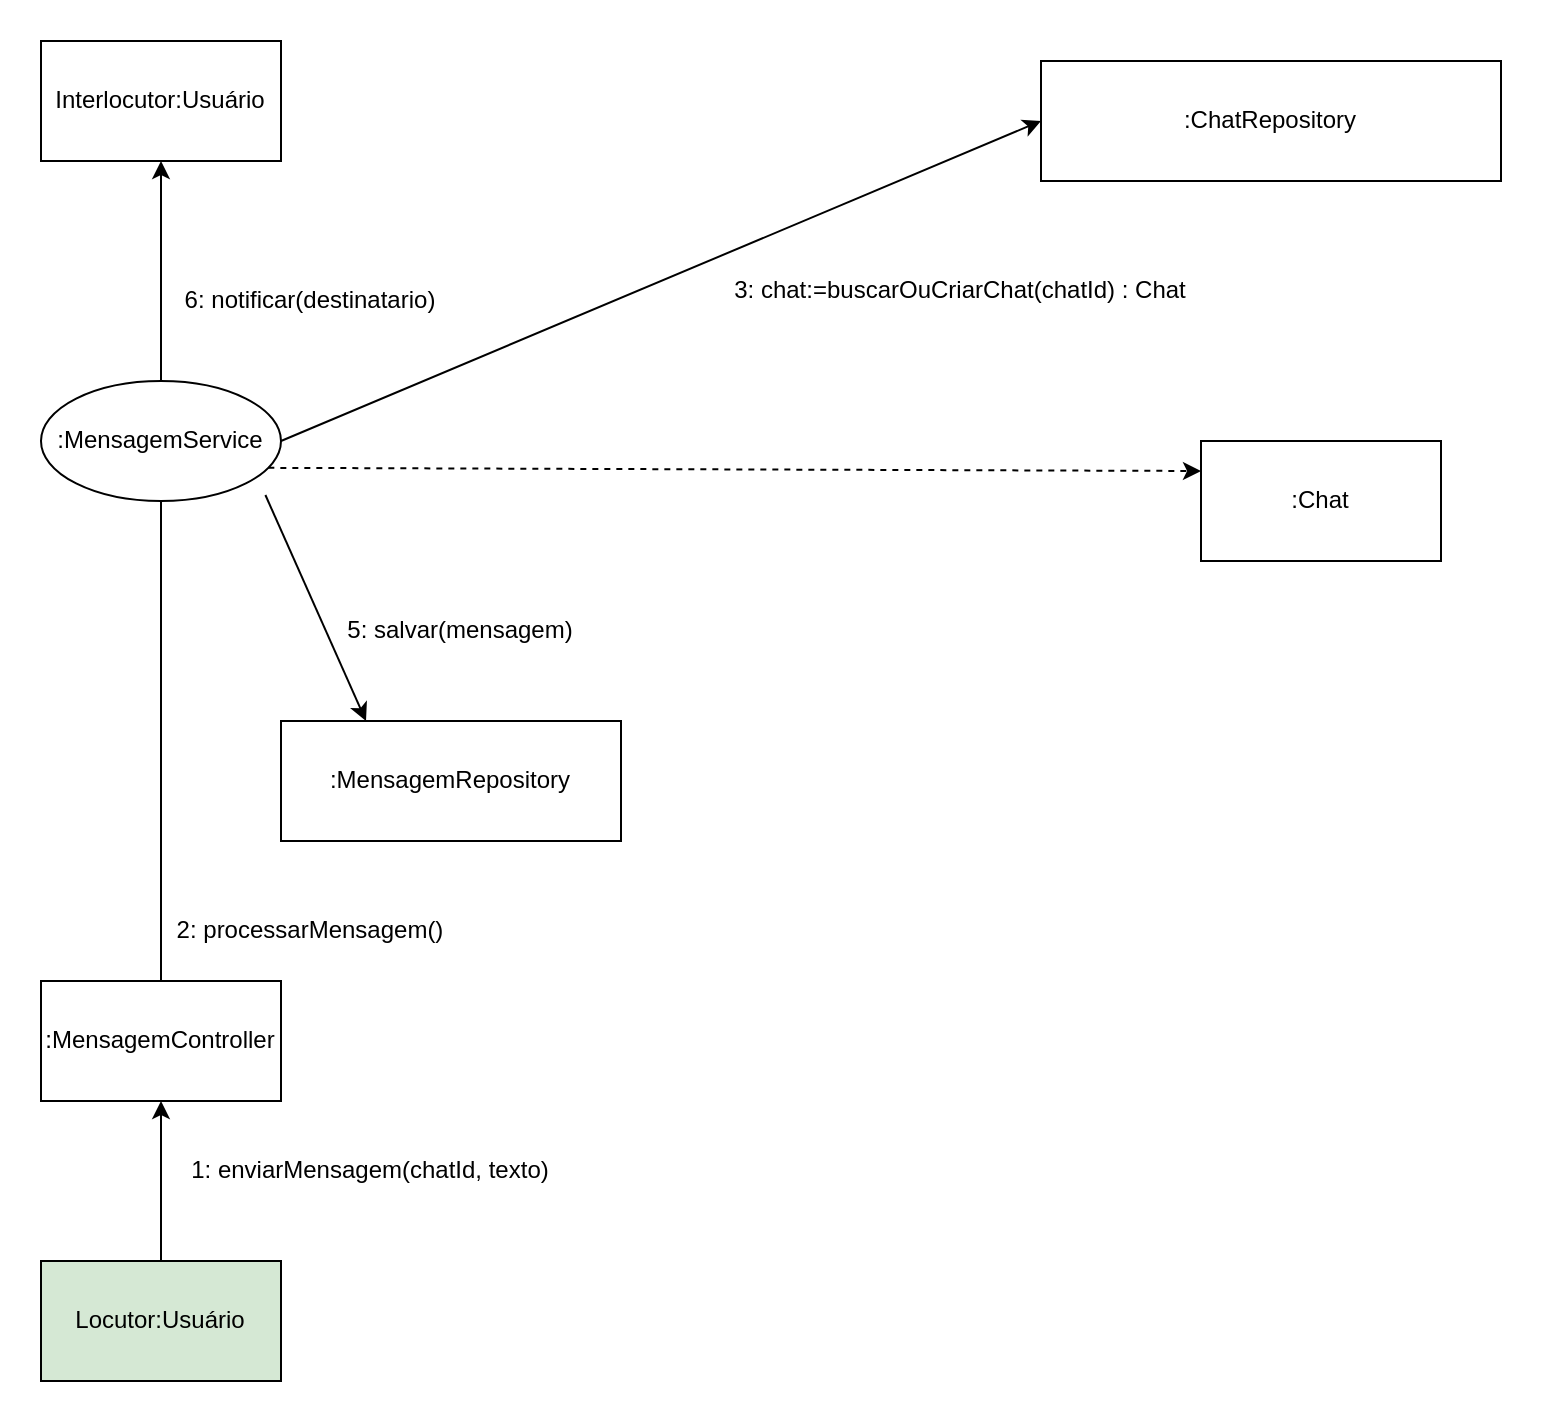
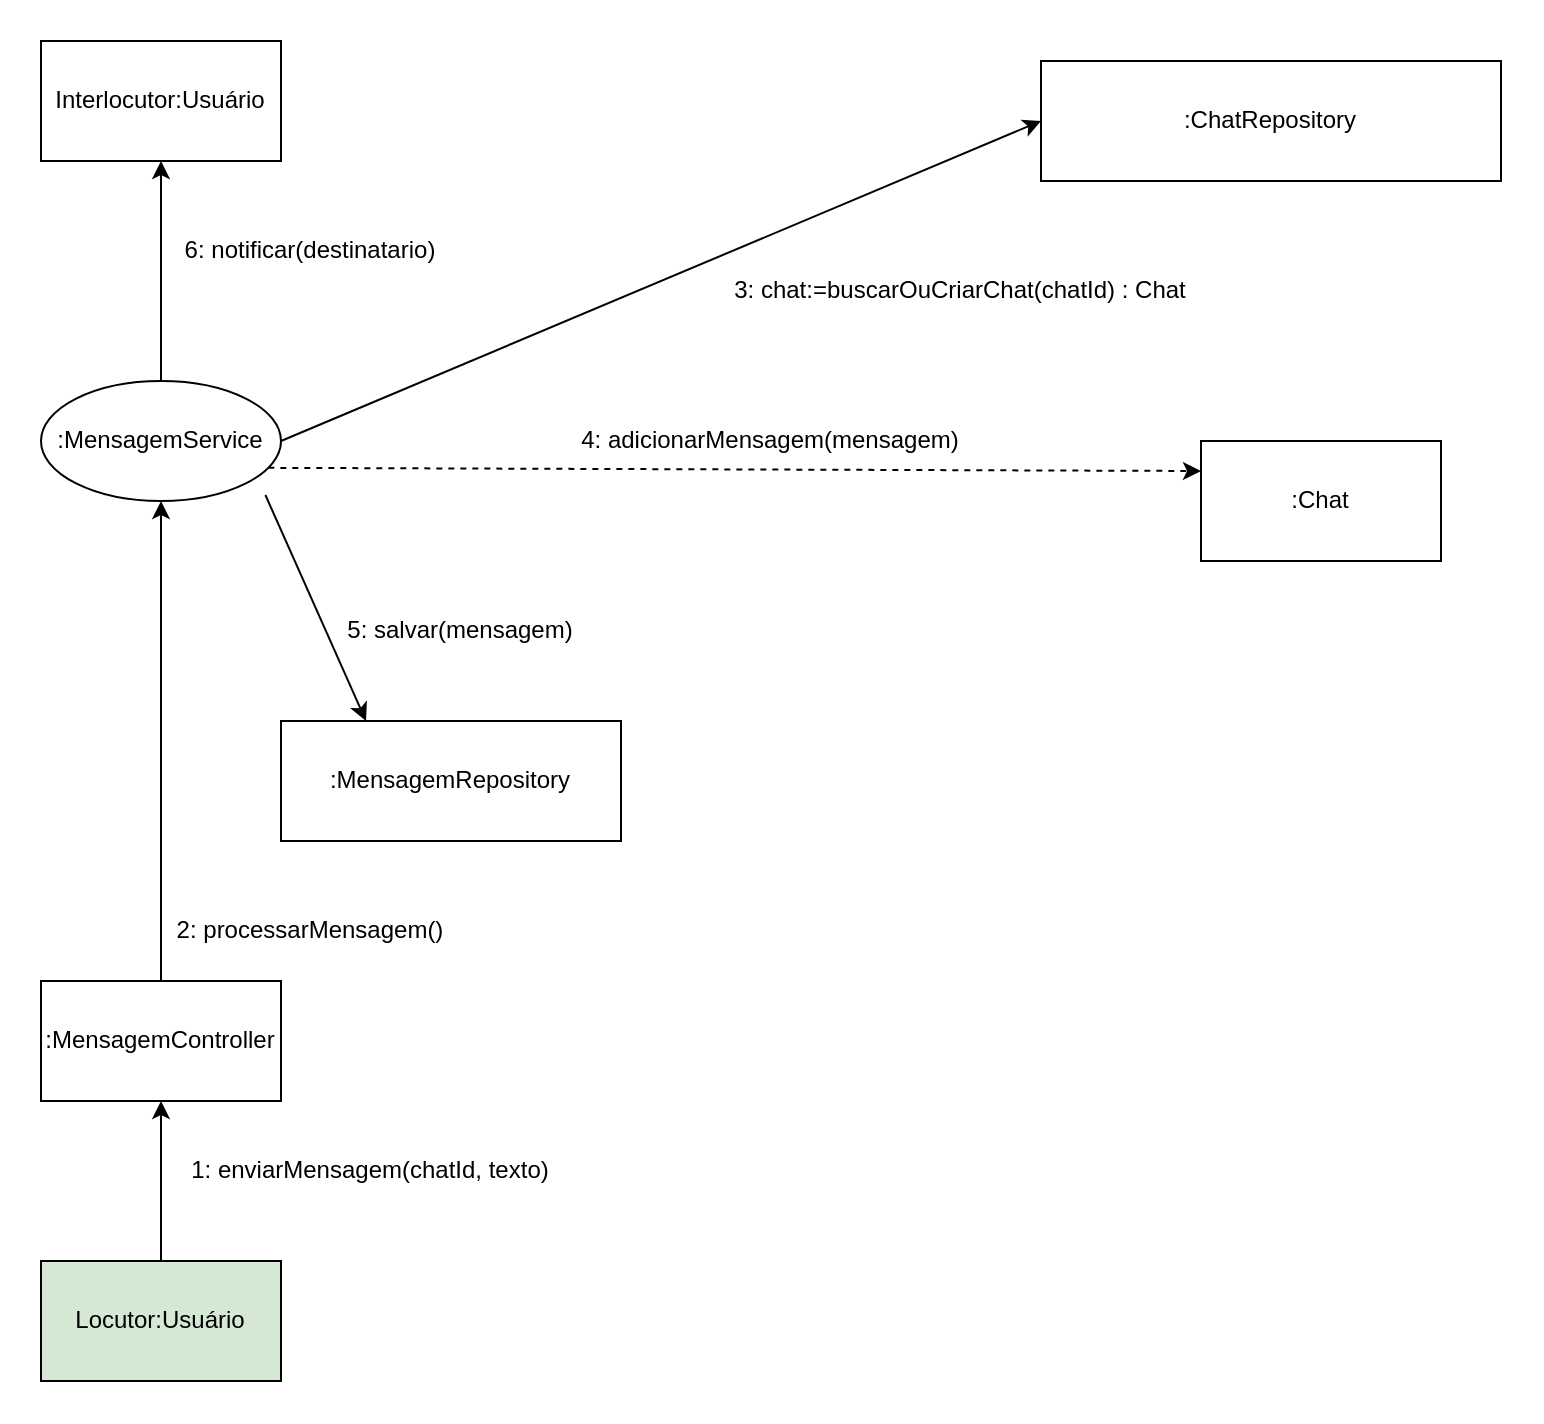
node "6: notificar(destinatario)": moved (311, 301) -> (311, 251)
node "4: adicionarMensagem(mensagem)": added
edge ":MensagemService" -- ":MensagemController": arrowhead none -> classic
